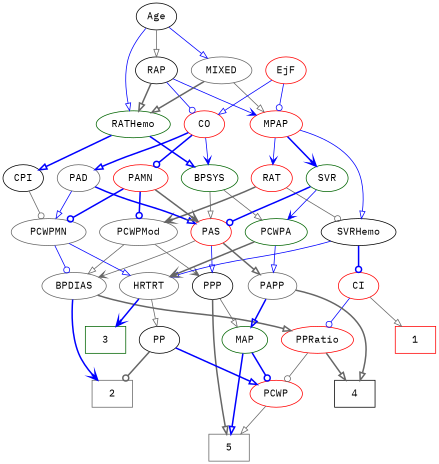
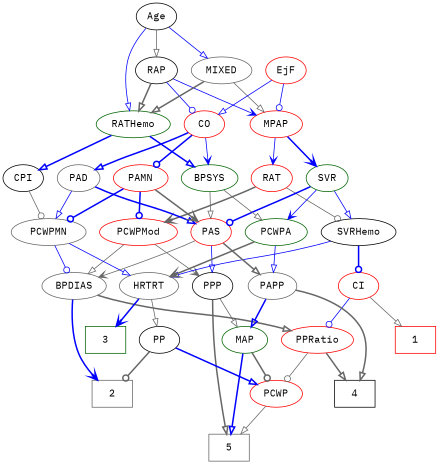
edge "MPAP" -> "SVRHemo": now "SVR" -> "SVRHemo"
node "PCWPMod": color gray40 -> red
edge "MAP" -> "PCWP": color blue -> gray40
